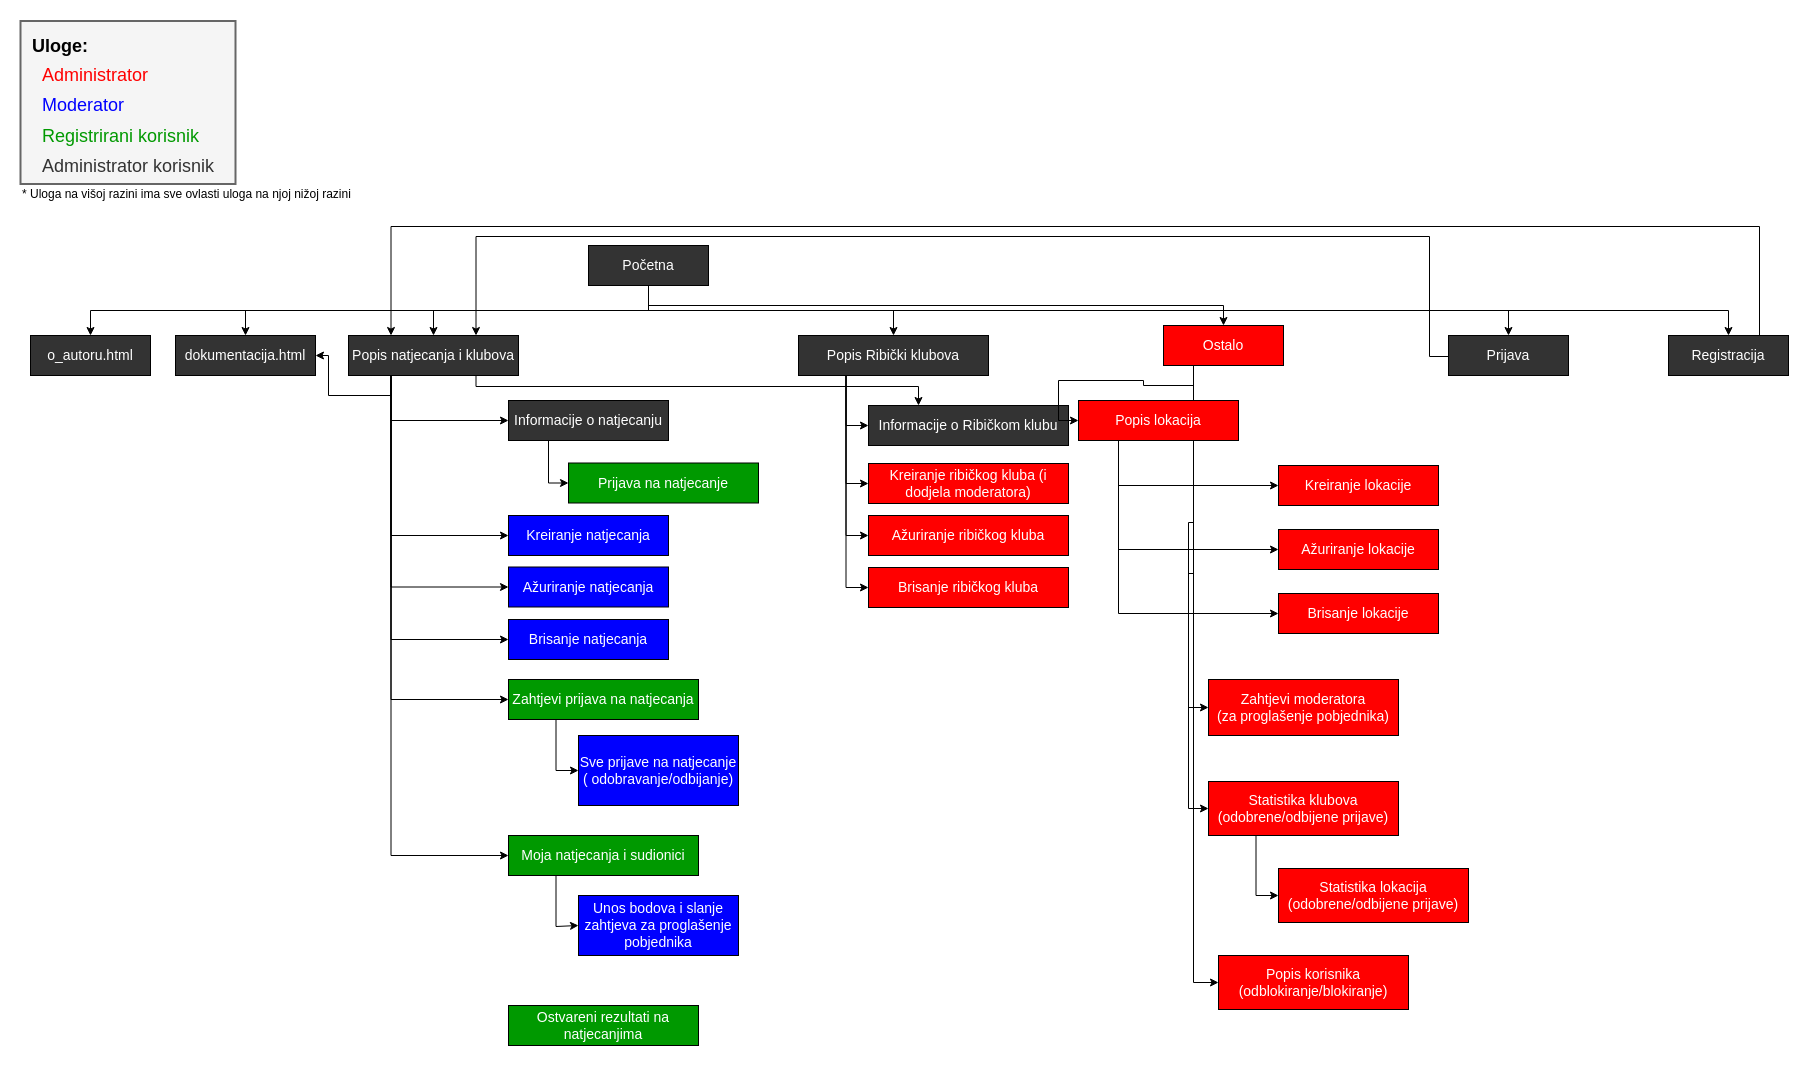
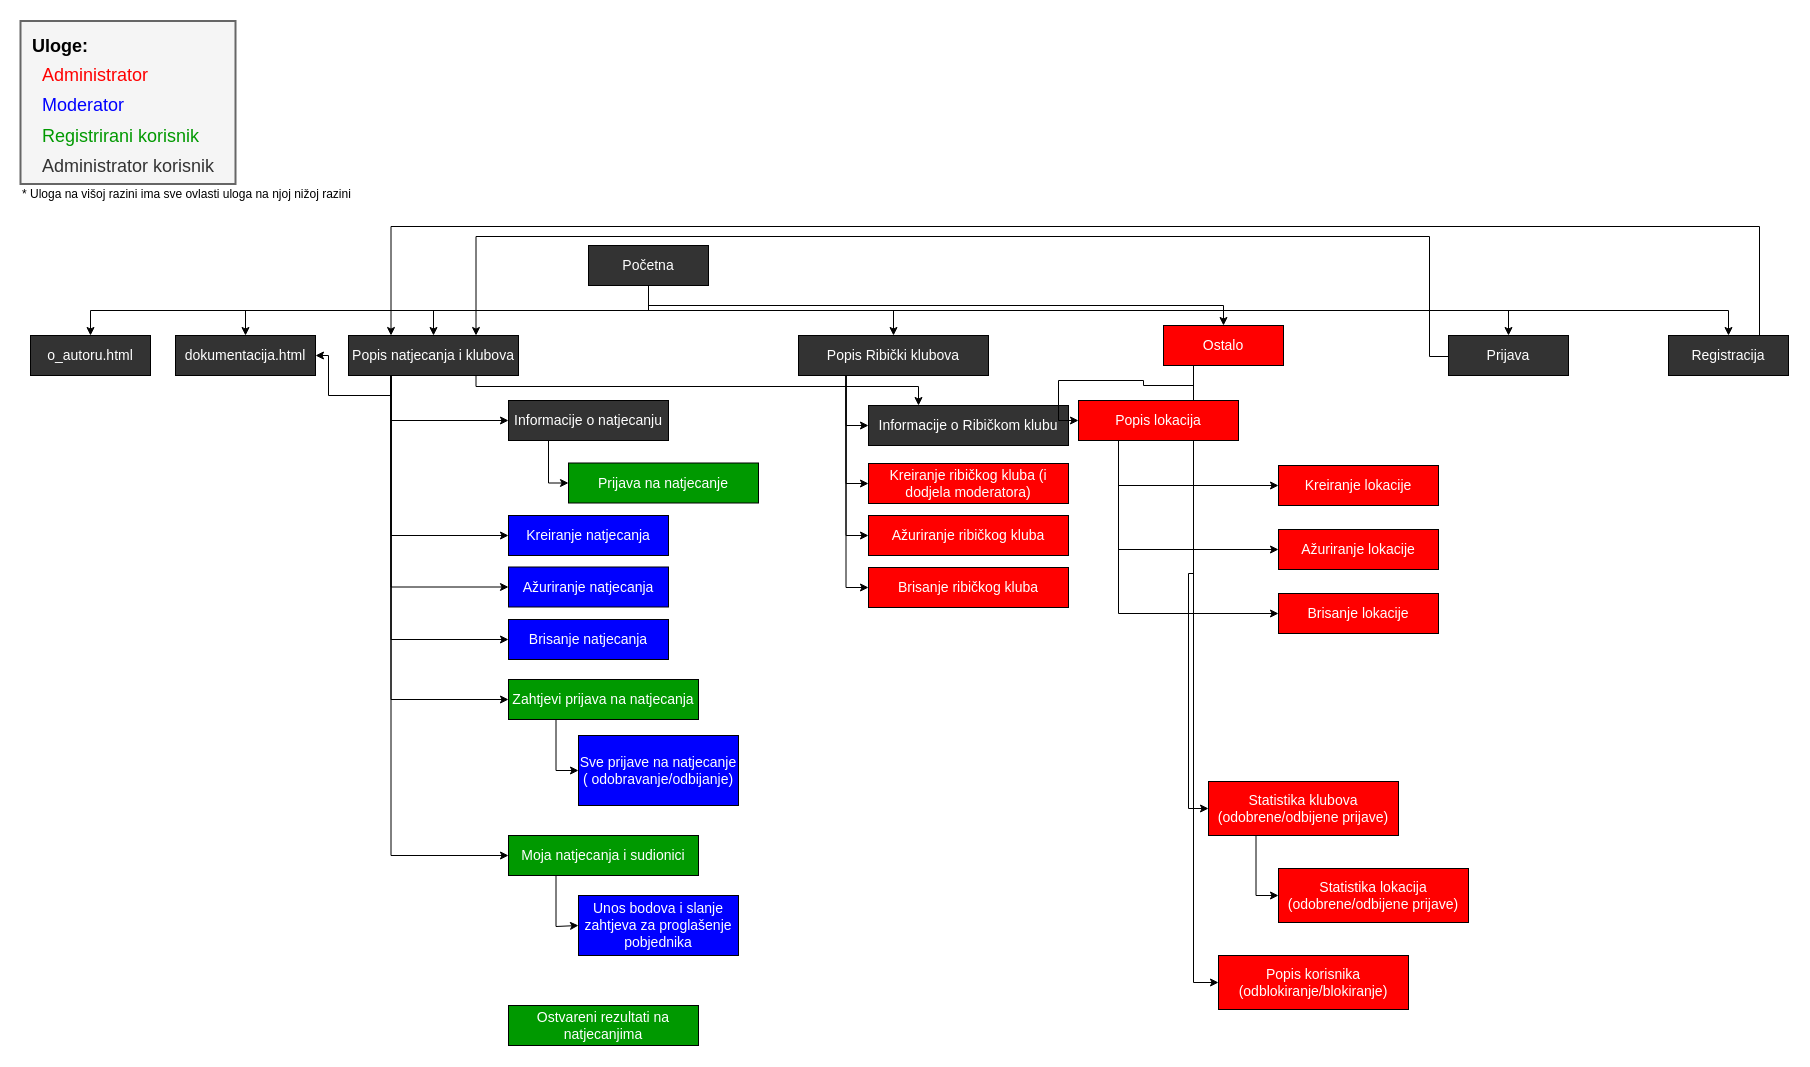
edge "Ostalo" -> "Zahtjevi moderatora (za proglašenje pobjednika)": removed
node "Zahtjevi moderatora (za proglašenje pobjednika)": removed
